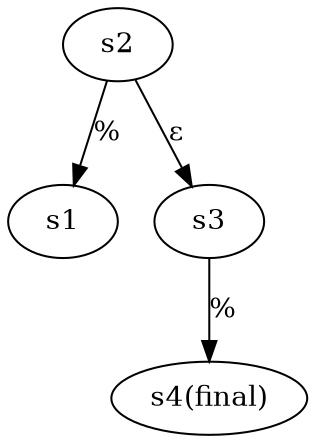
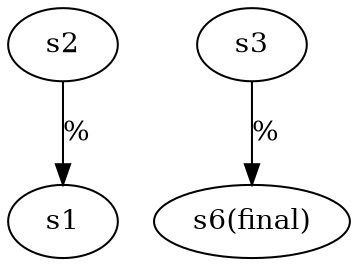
edge "s2" -> "s3": removed, label "ε"
node "s4(final)": label "s4(final)" -> "s6(final)"
